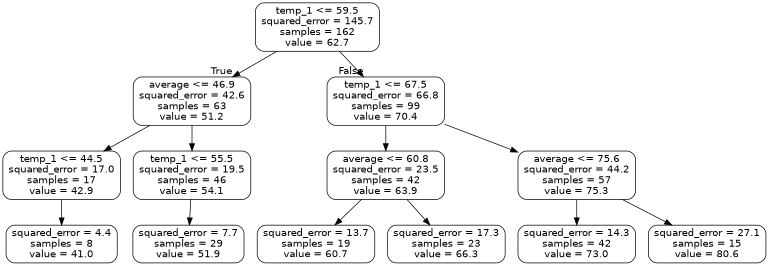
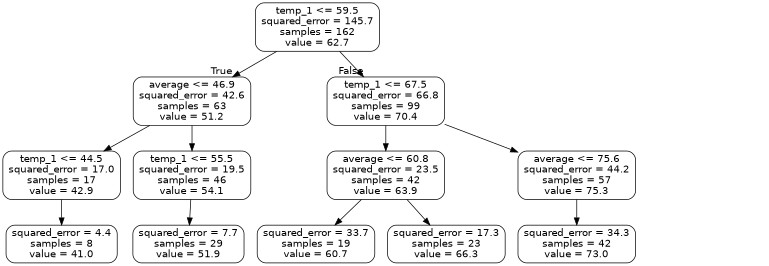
node "squared_error = 13.7 samples = 19 value = 60.7": label "squared_error = 13.7 samples = 19 value = 60.7" -> "squared_error = 33.7 samples = 19 value = 60.7"
node "squared_error = 14.3 samples = 42 value = 73.0": label "squared_error = 14.3 samples = 42 value = 73.0" -> "squared_error = 34.3 samples = 42 value = 73.0"
node "squared_error = 27.1 samples = 15 value = 80.6": removed
